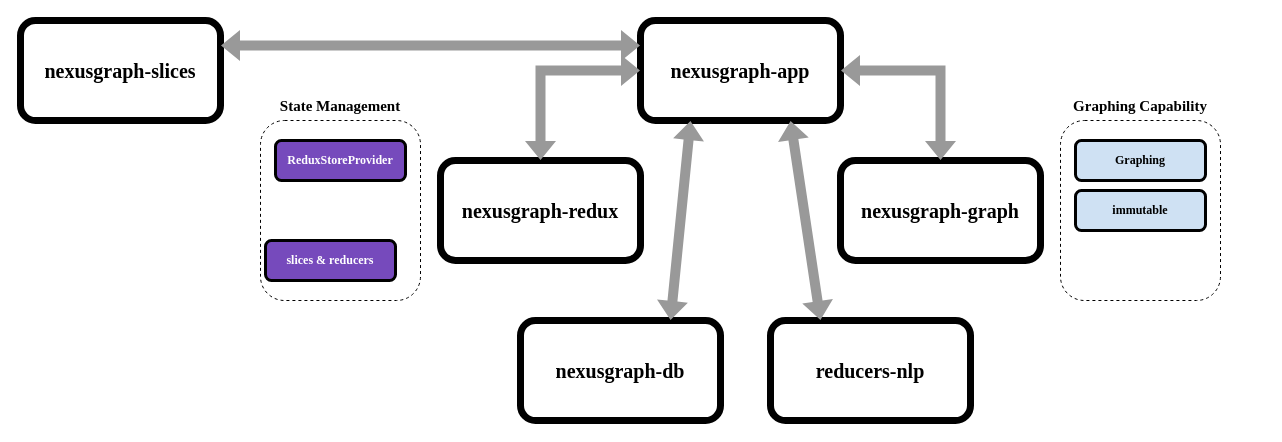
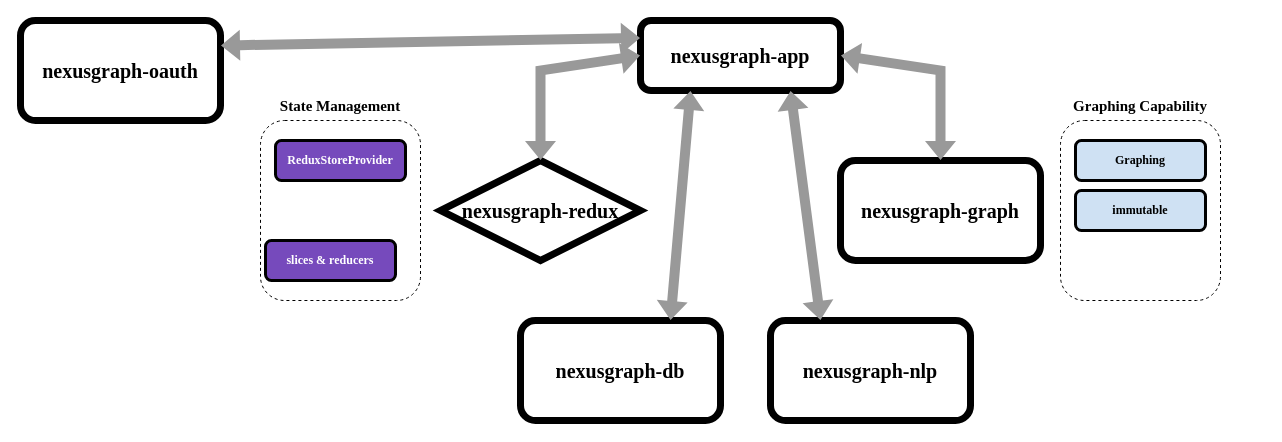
node "nexusgraph-slices": label "nexusgraph-slices" -> "nexusgraph-oauth"
node "nexusgraph-app": size 200x100 -> 200x70
node "nexusgraph-redux": shape rounded rectangle -> diamond
node "reducers-nlp": label "reducers-nlp" -> "nexusgraph-nlp"
